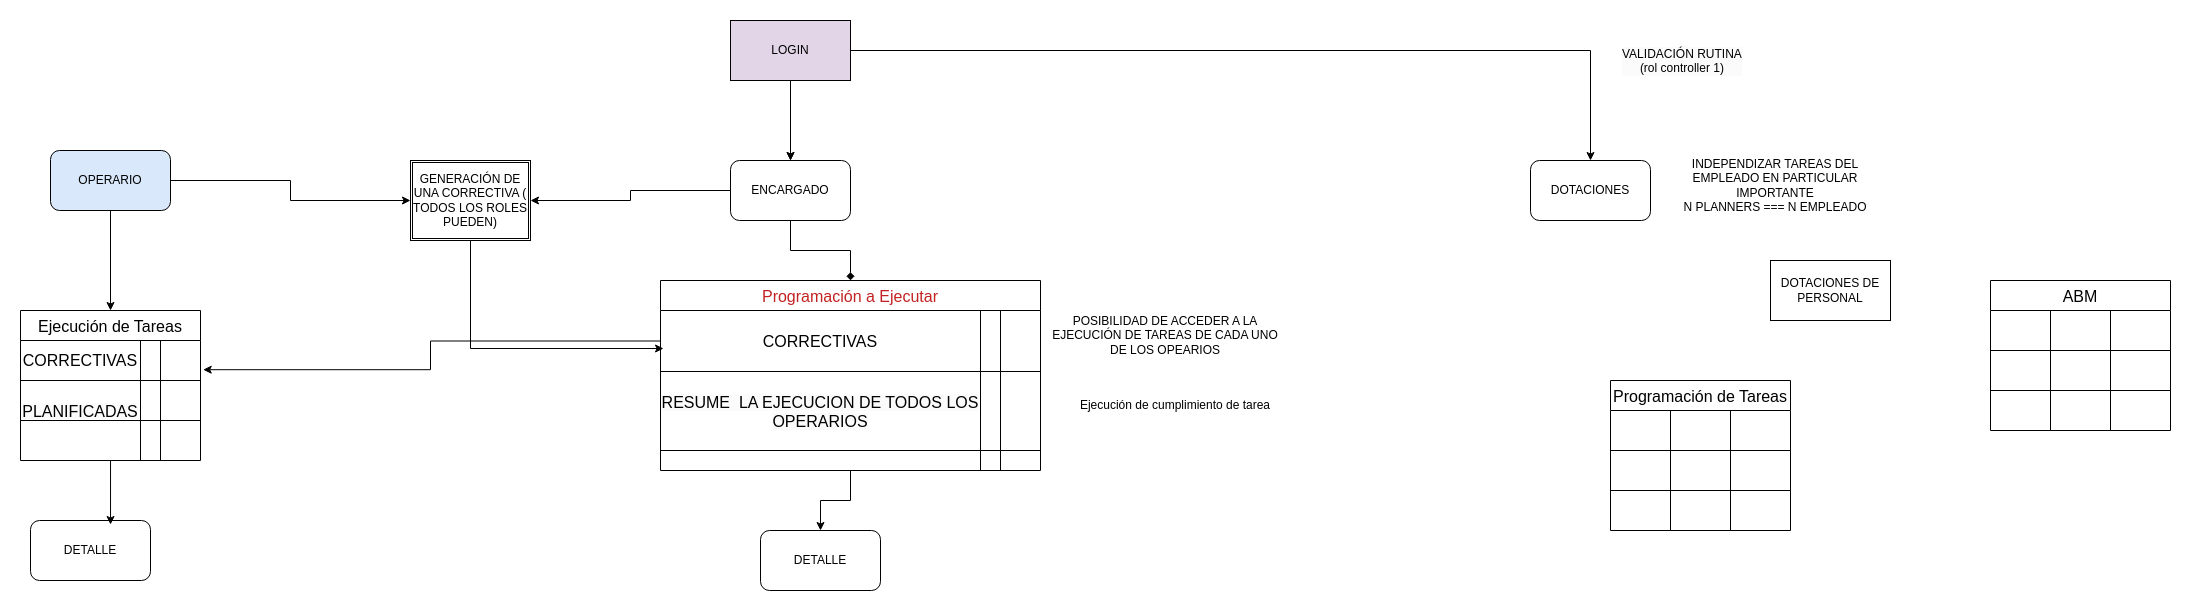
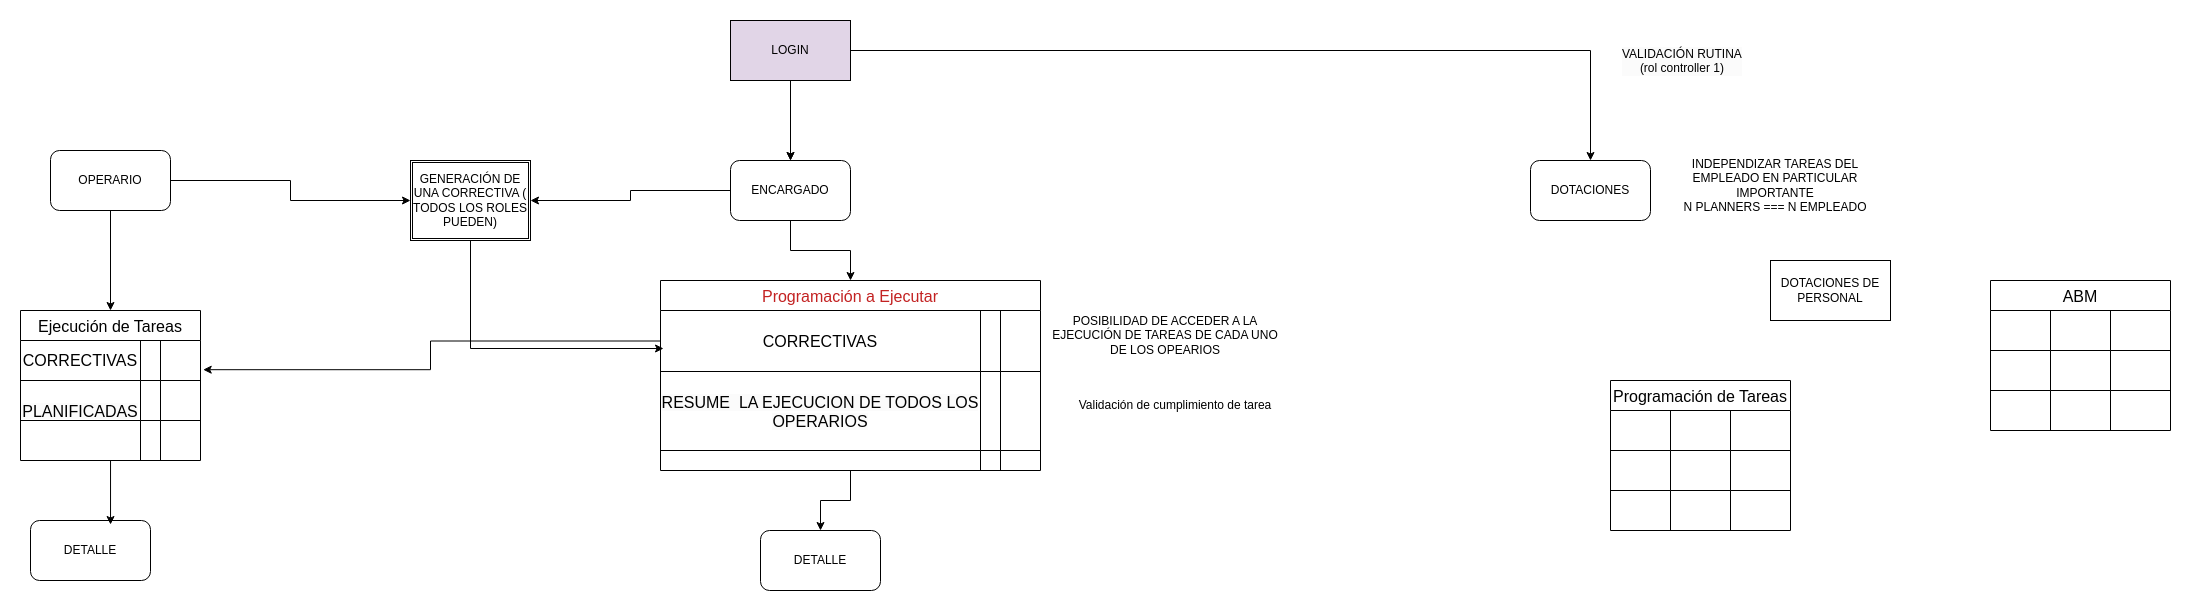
node "OPERARIO": fillcolor #dae8fc -> #ffffff
edge "ENCARGADO" -> "Programación a Ejecutar": arrowhead diamond -> classic
node "Ejecución de cumplimiento de tarea": label "Ejecución de cumplimiento de tarea" -> "Validación de cumplimiento de tarea"
